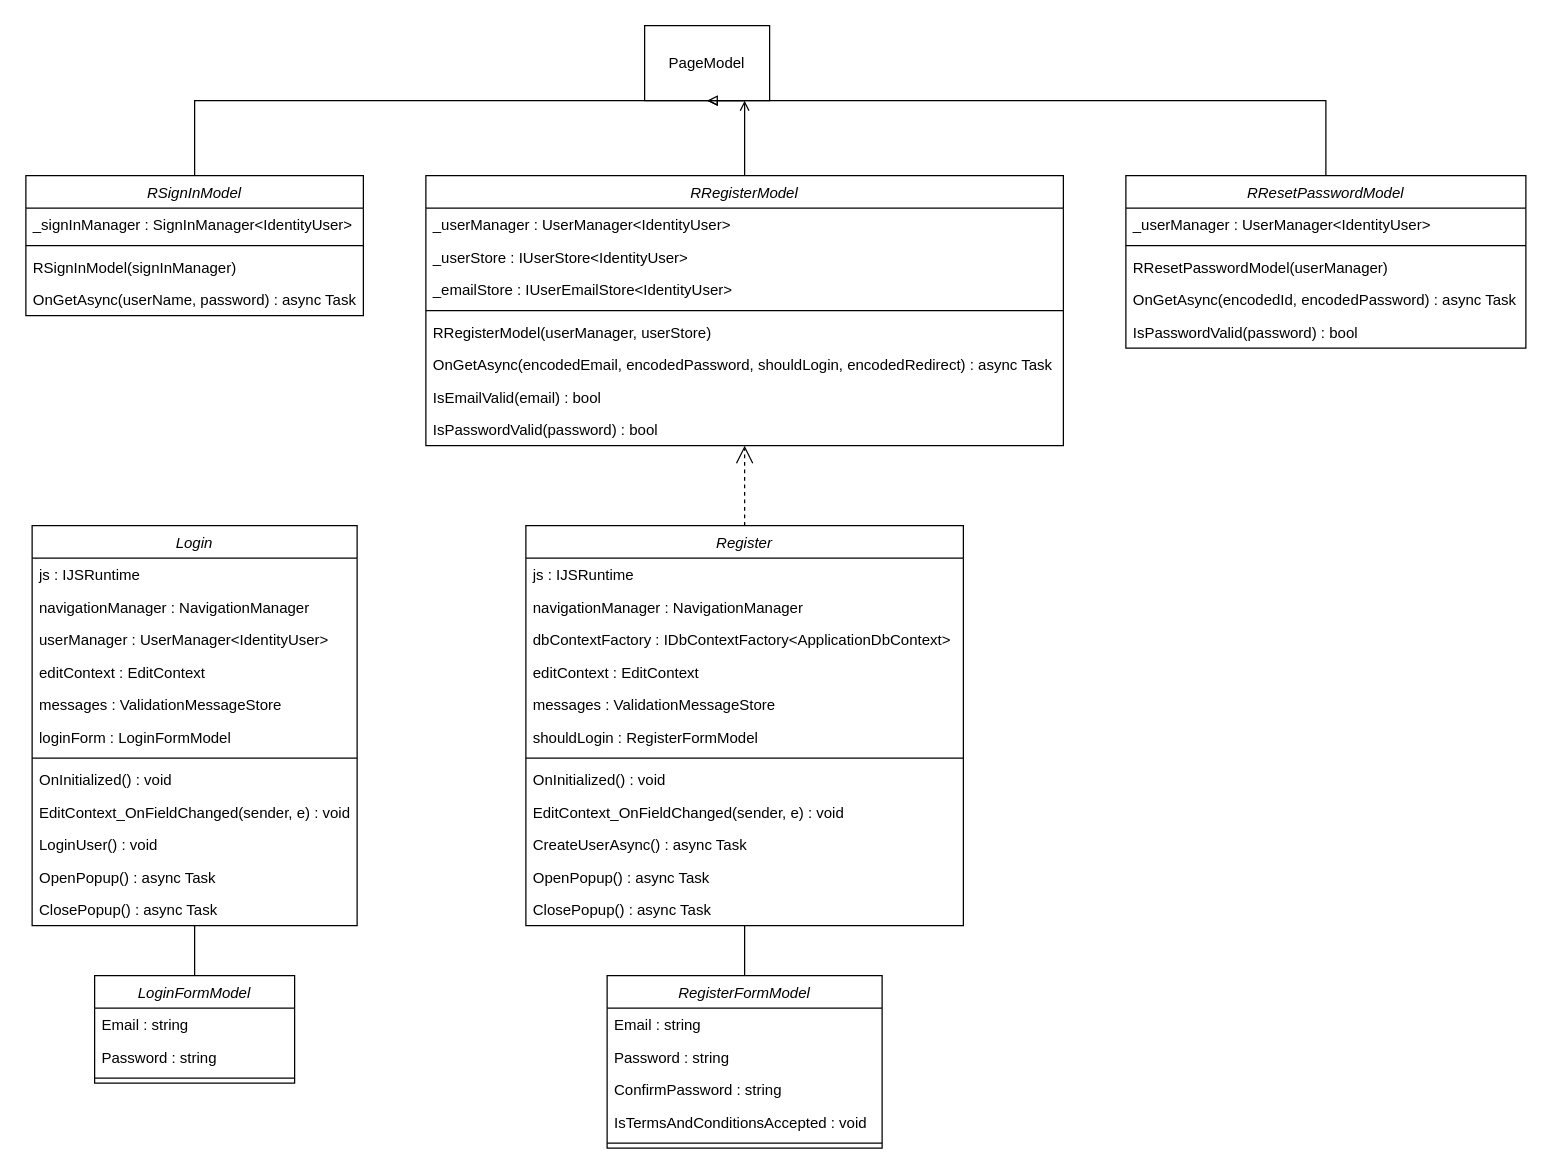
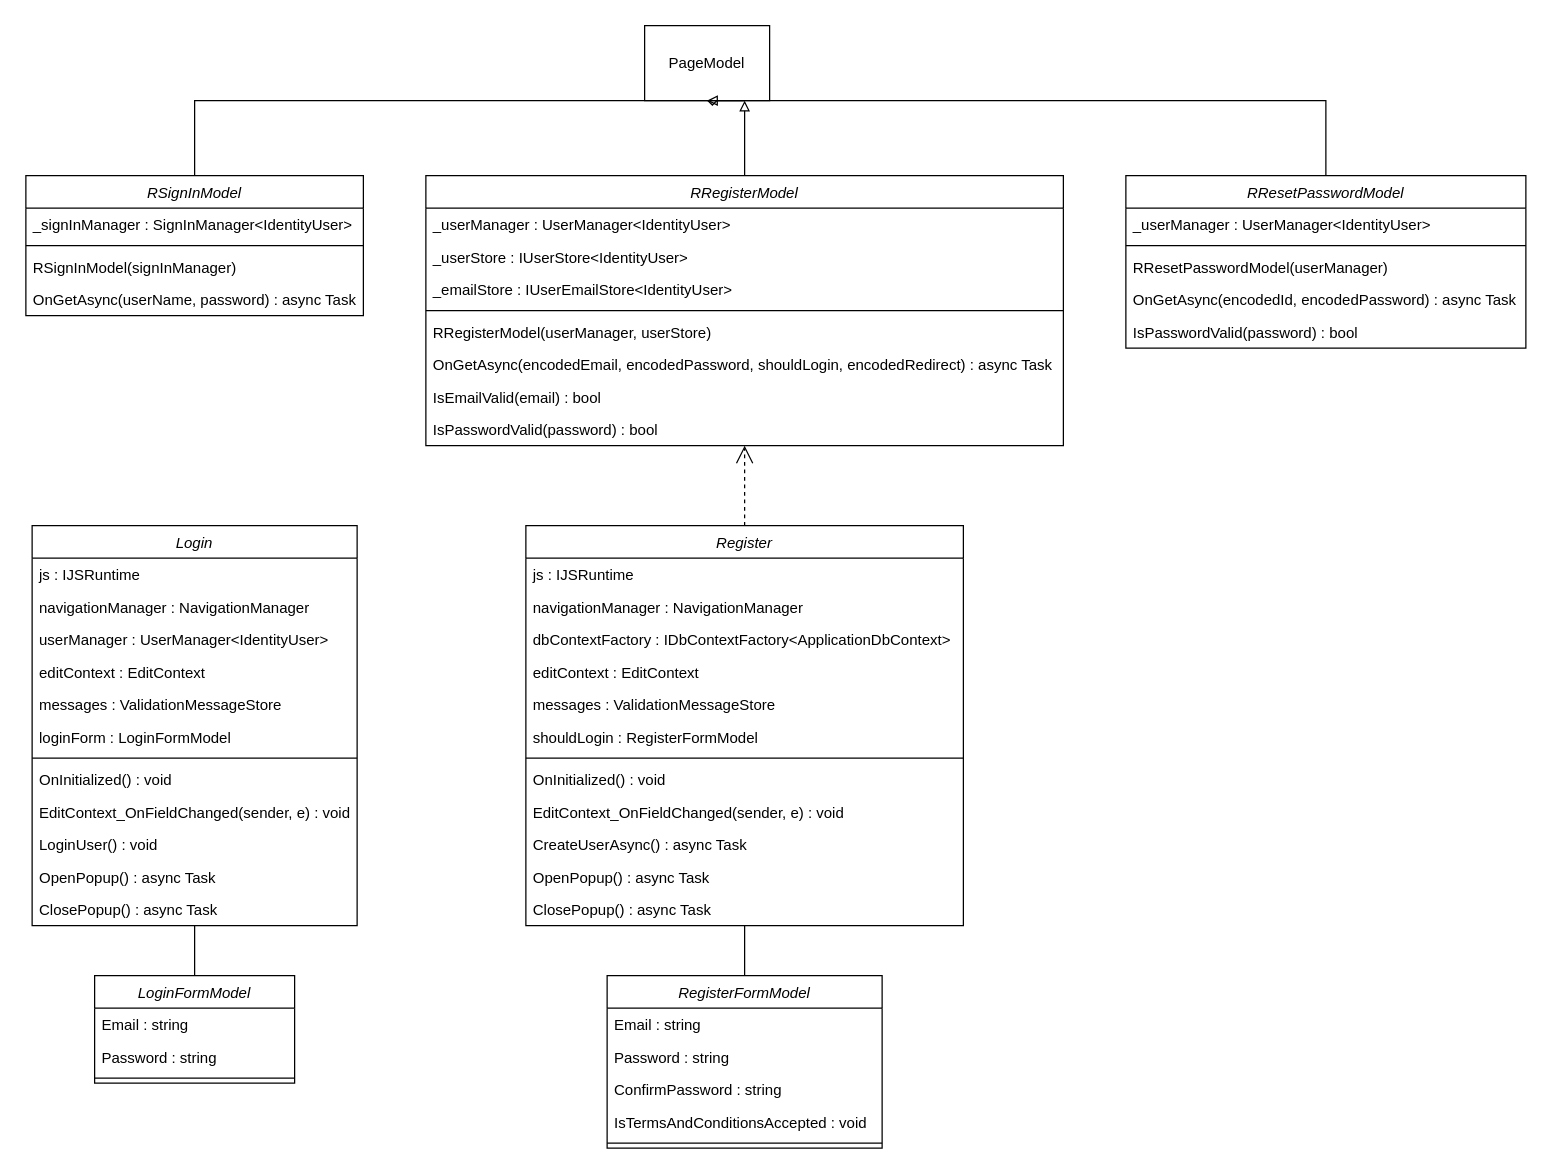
edge "RSignInModel" -> "PageModel": arrowhead block -> diamond
edge "RRegisterModel" -> "PageModel": arrowhead open -> block
